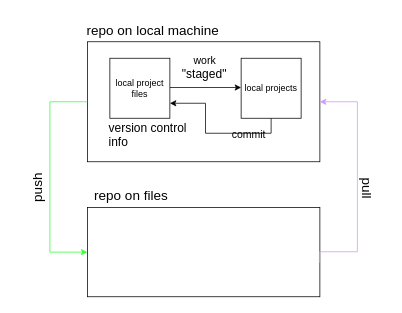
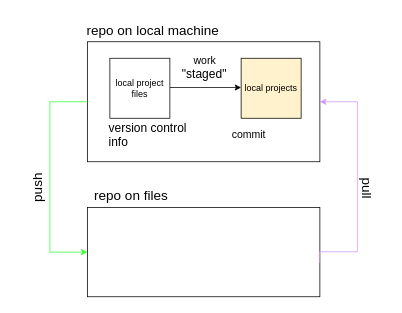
node "local projects": fillcolor #ffffff -> #fff2cc
edge "local projects" -> "local project files": removed
